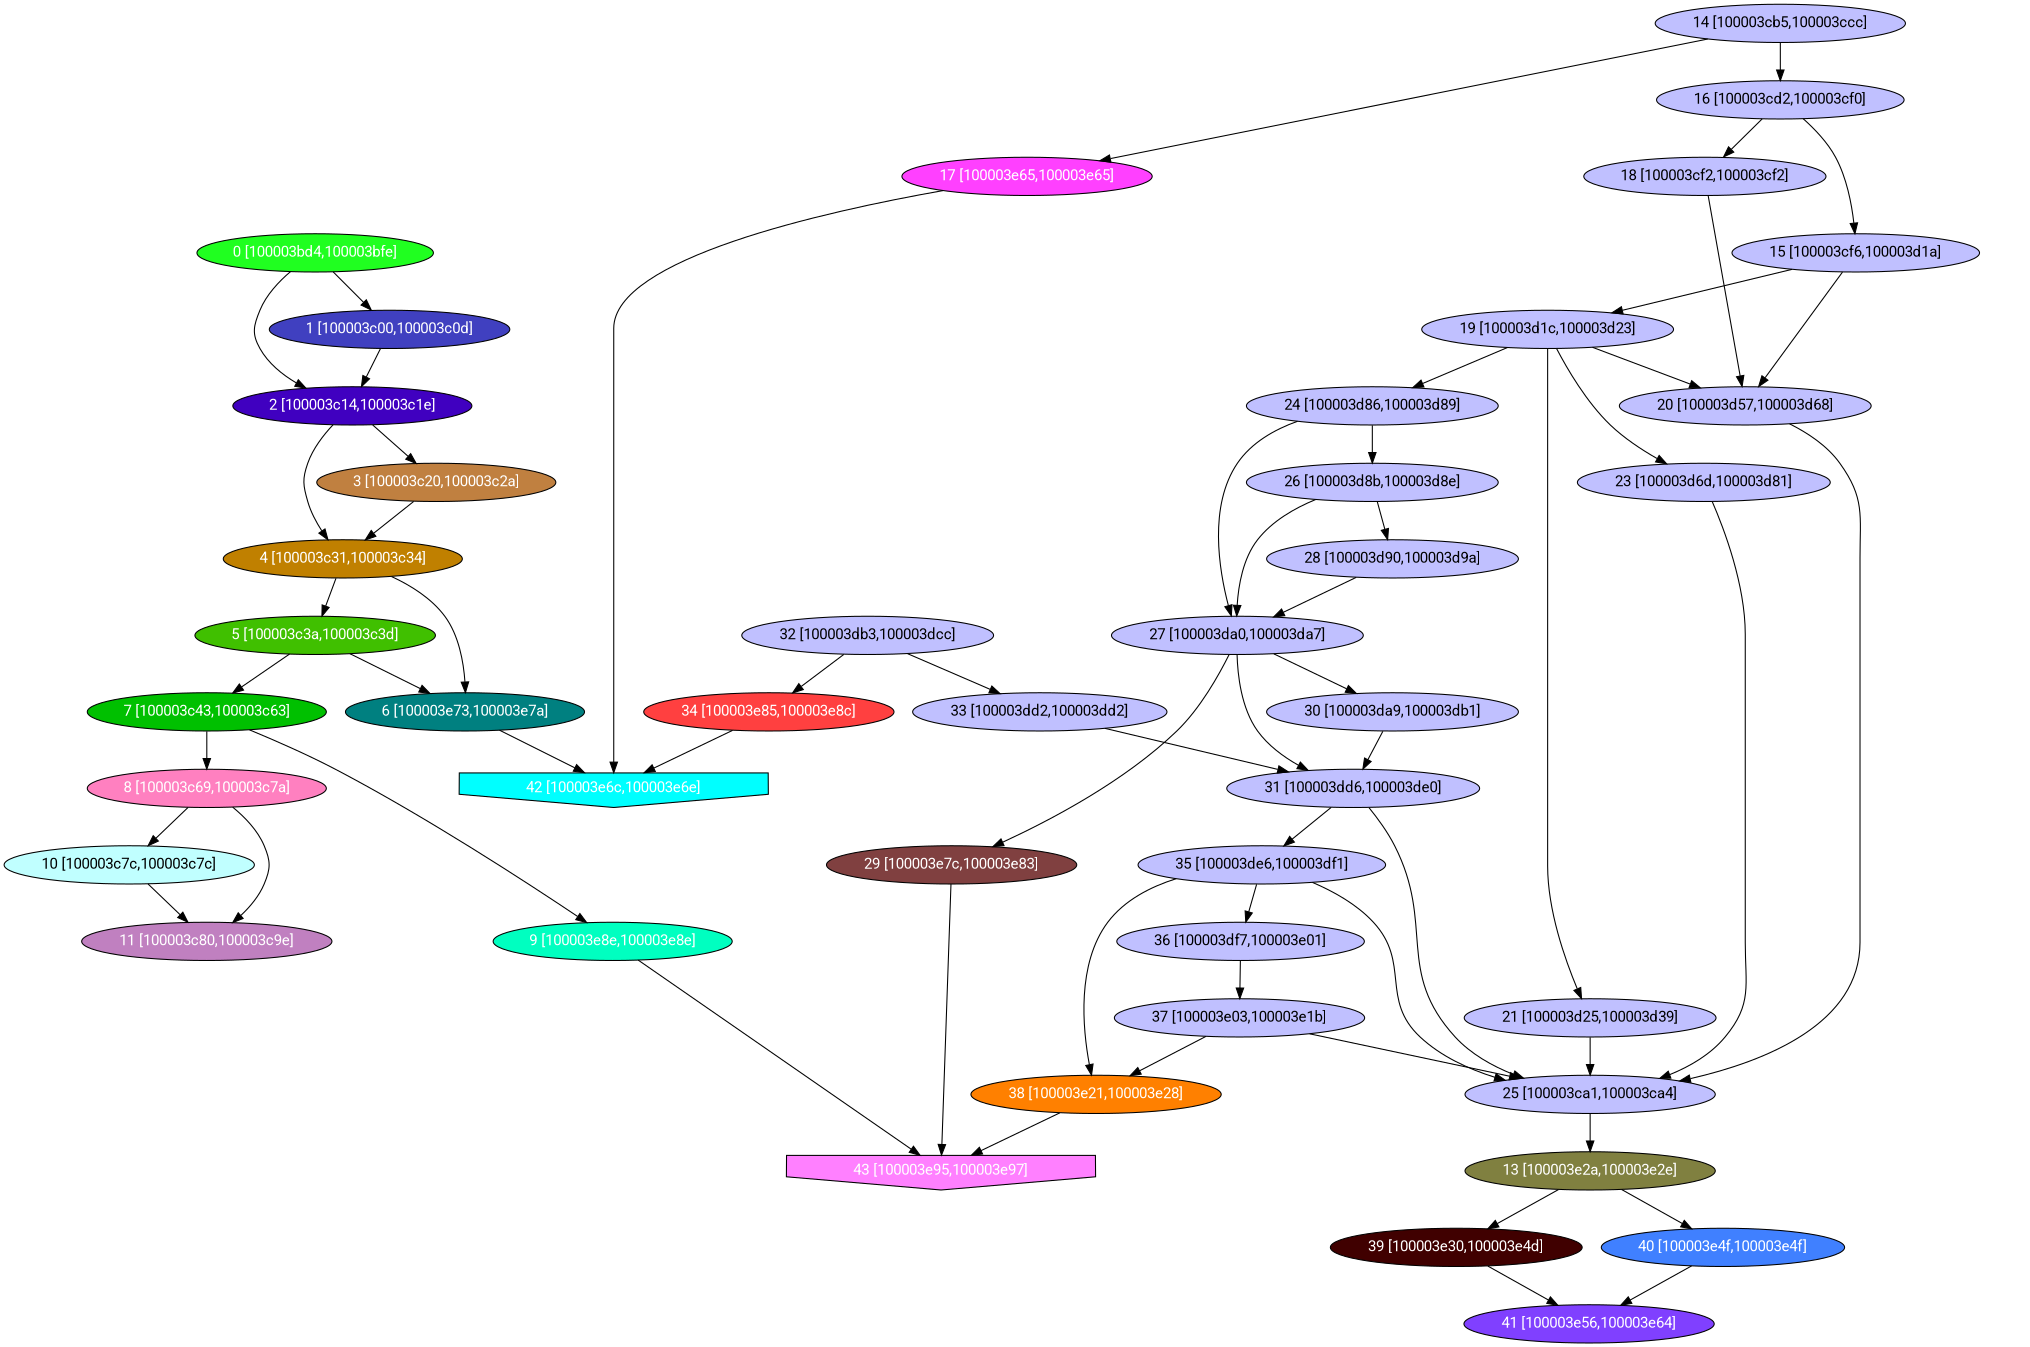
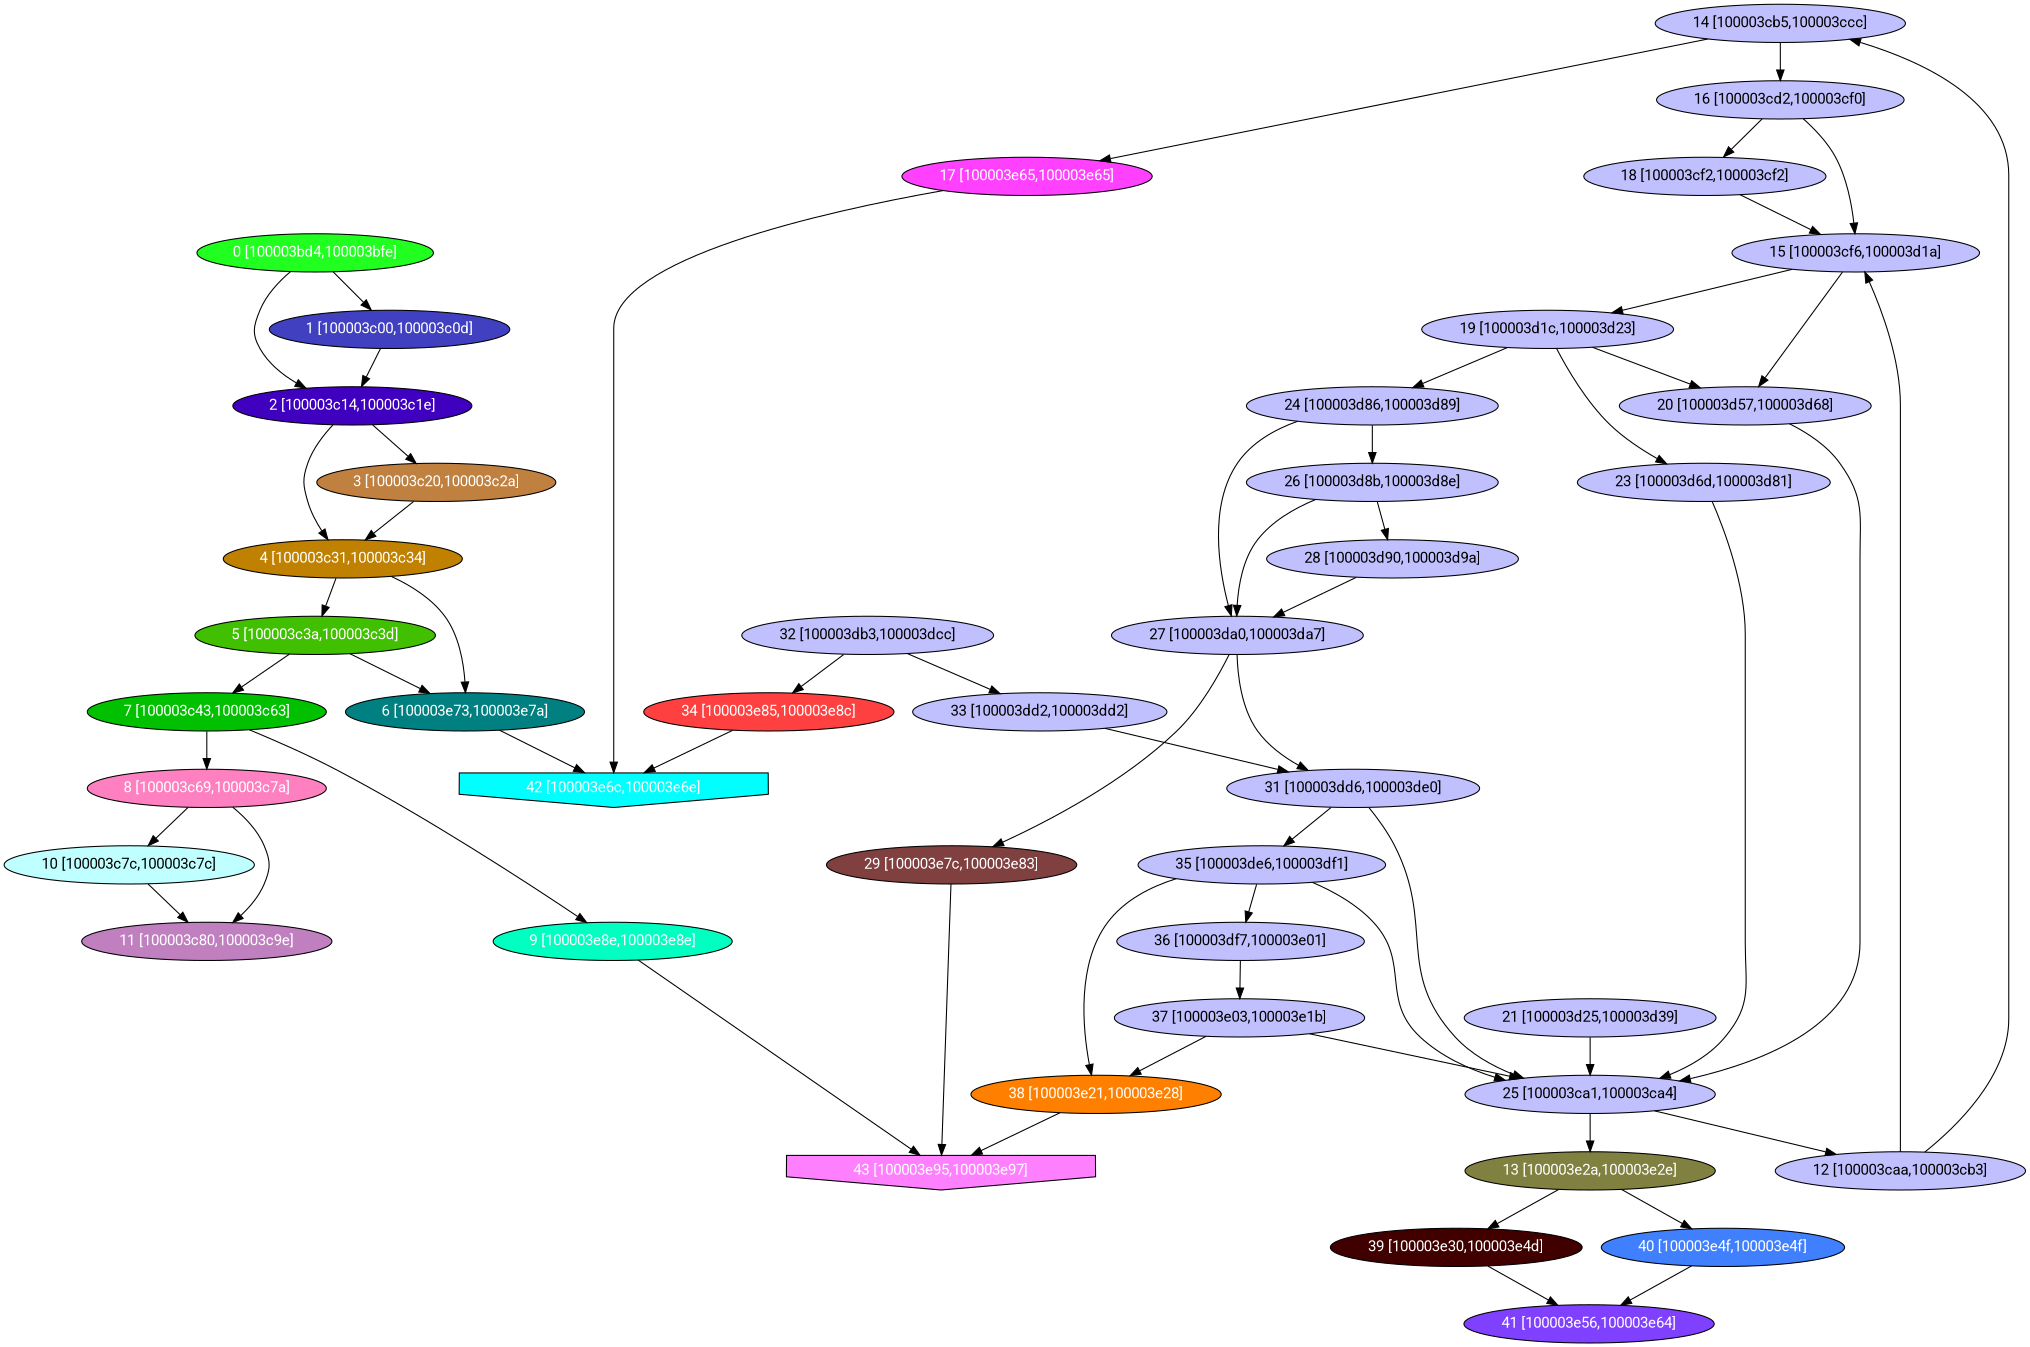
edge "18 [100003cf2,100003cf2]" -> "20 [100003d57,100003d68]": now "18 [100003cf2,100003cf2]" -> "15 [100003cf6,100003d1a]"
edge "19 [100003d1c,100003d23]" -> "21 [100003d25,100003d39]": removed
node "30 [100003da9,100003db1]": removed
node "12 [100003caa,100003cb3]": added
